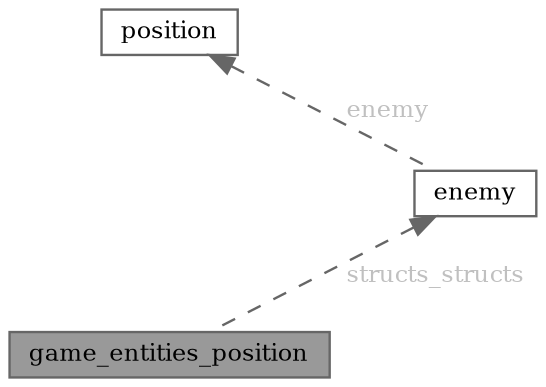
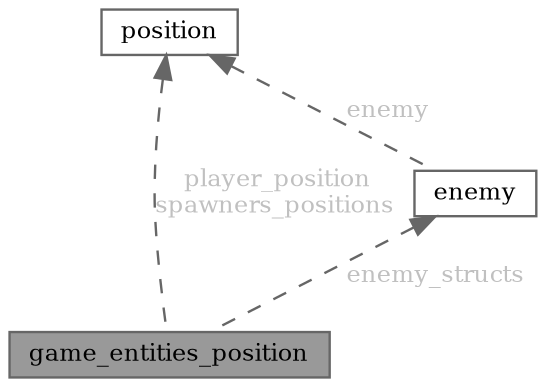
edge "game_entities_position" -> "position": added, label "player_position spawners_positions"
edge "game_entities_position" -> "enemy": label " structs_structs" -> " enemy_structs"
